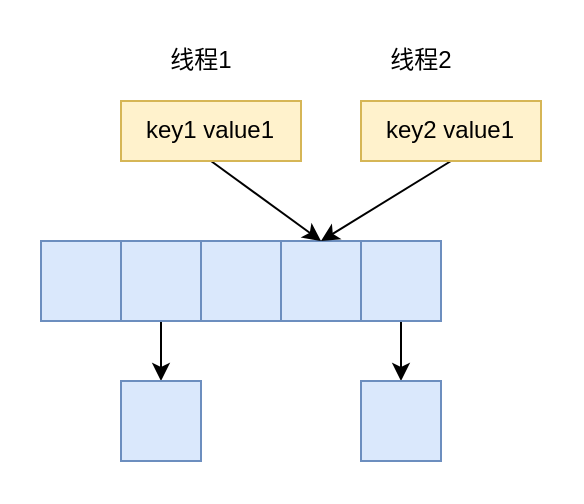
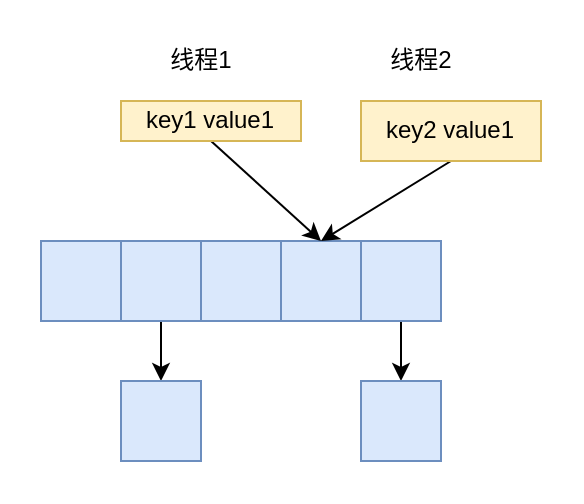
node "key1 value1": size 180x60 -> 180x40
